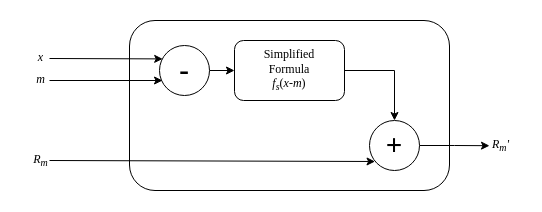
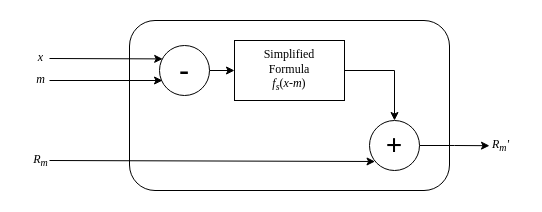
node "Simplified Formula fs(x-m)": shape rounded rectangle -> rectangle
